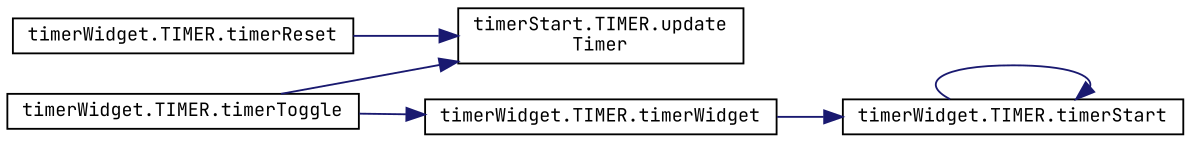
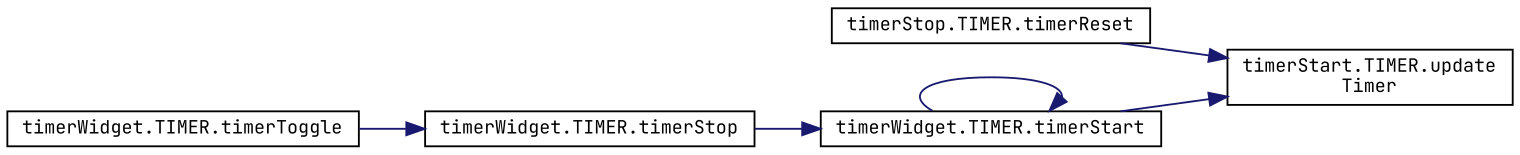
node "timerWidget.TIMER.timerReset": label "timerWidget.TIMER.timerReset" -> "timerStop.TIMER.timerReset"
edge "timerWidget.TIMER.timerToggle" -> "timerStart.TIMER.update Timer": now "timerWidget.TIMER.timerStart" -> "timerStart.TIMER.update Timer"
node "timerWidget.TIMER.timerWidget": label "timerWidget.TIMER.timerWidget" -> "timerWidget.TIMER.timerStop"
